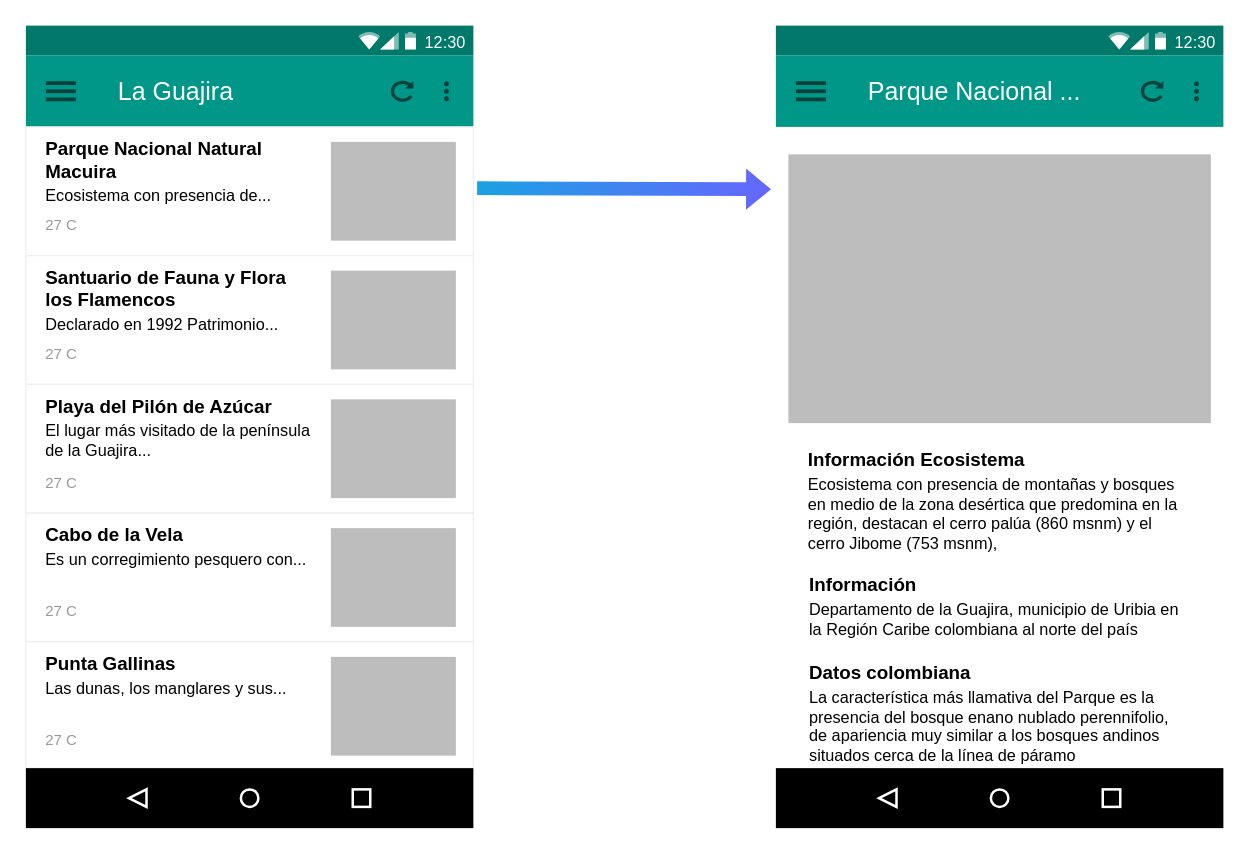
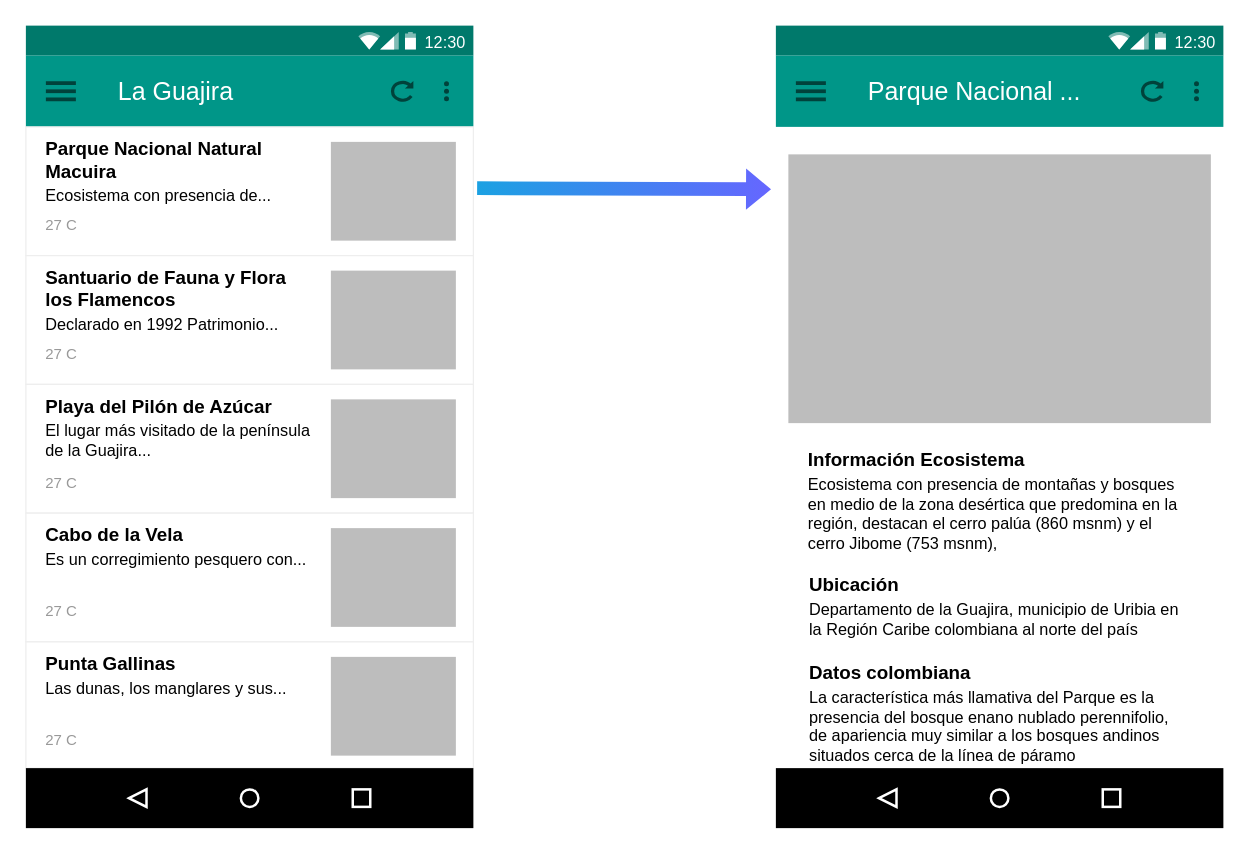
node "Información": label "Información" -> "Ubicación"
